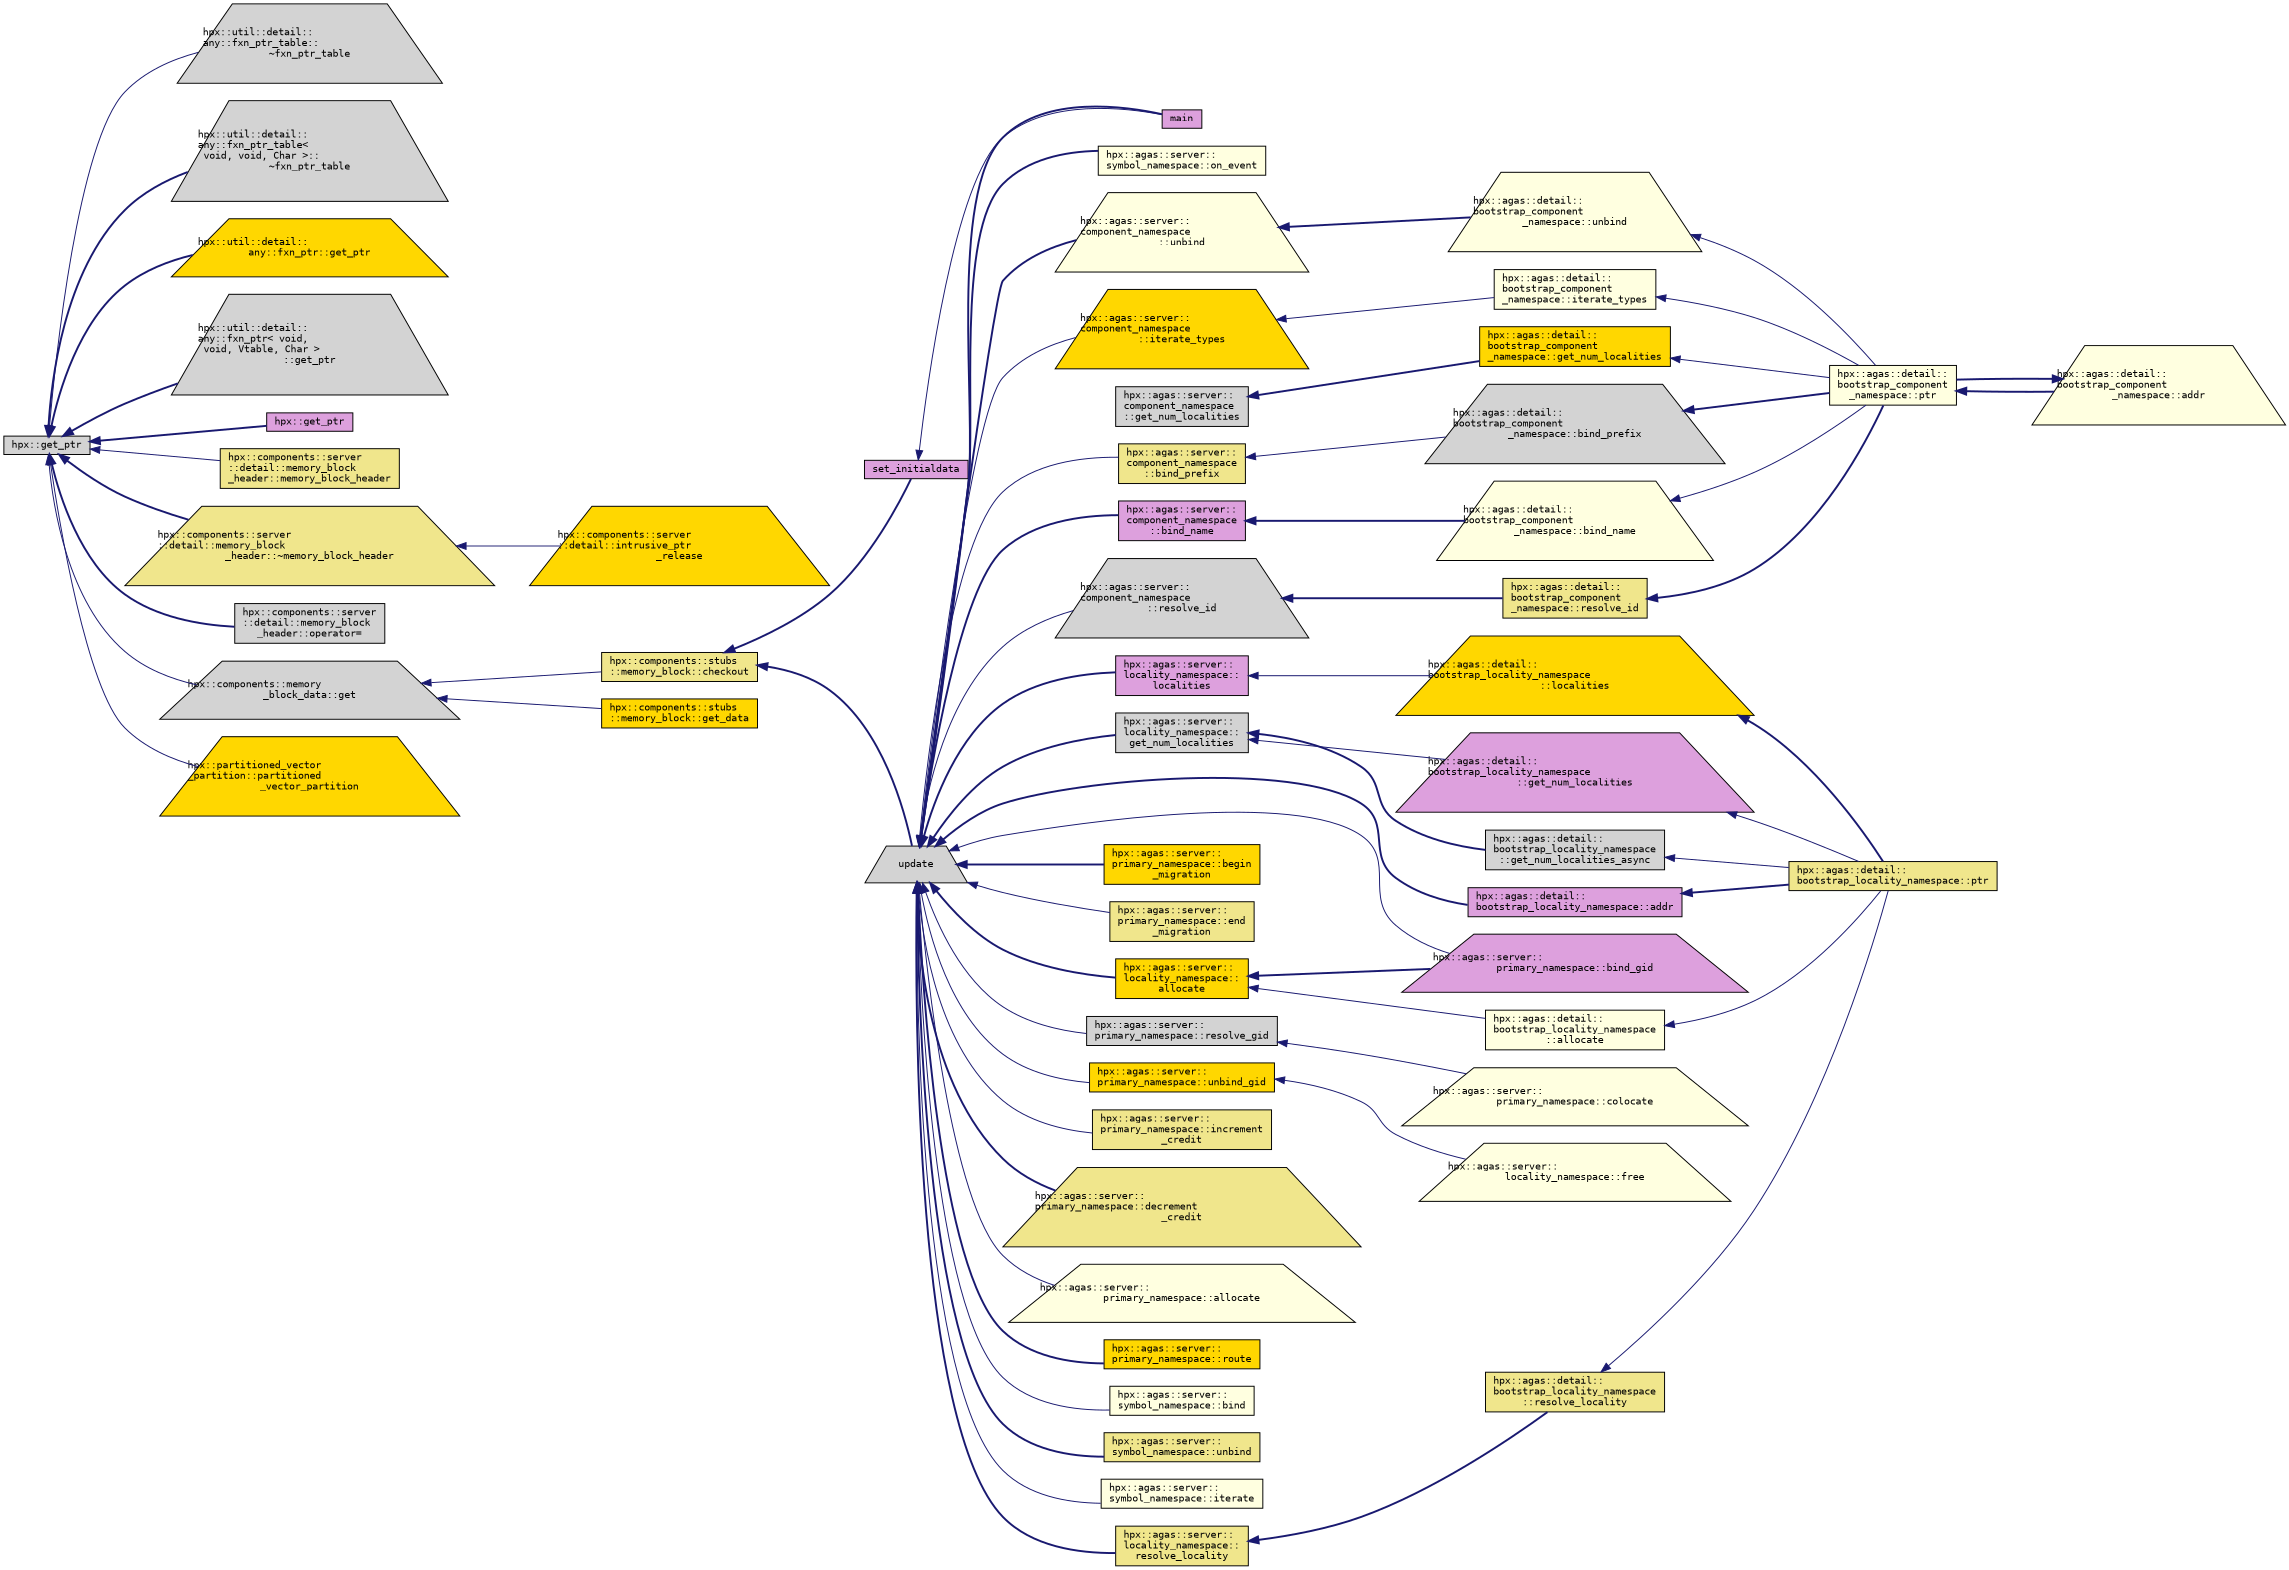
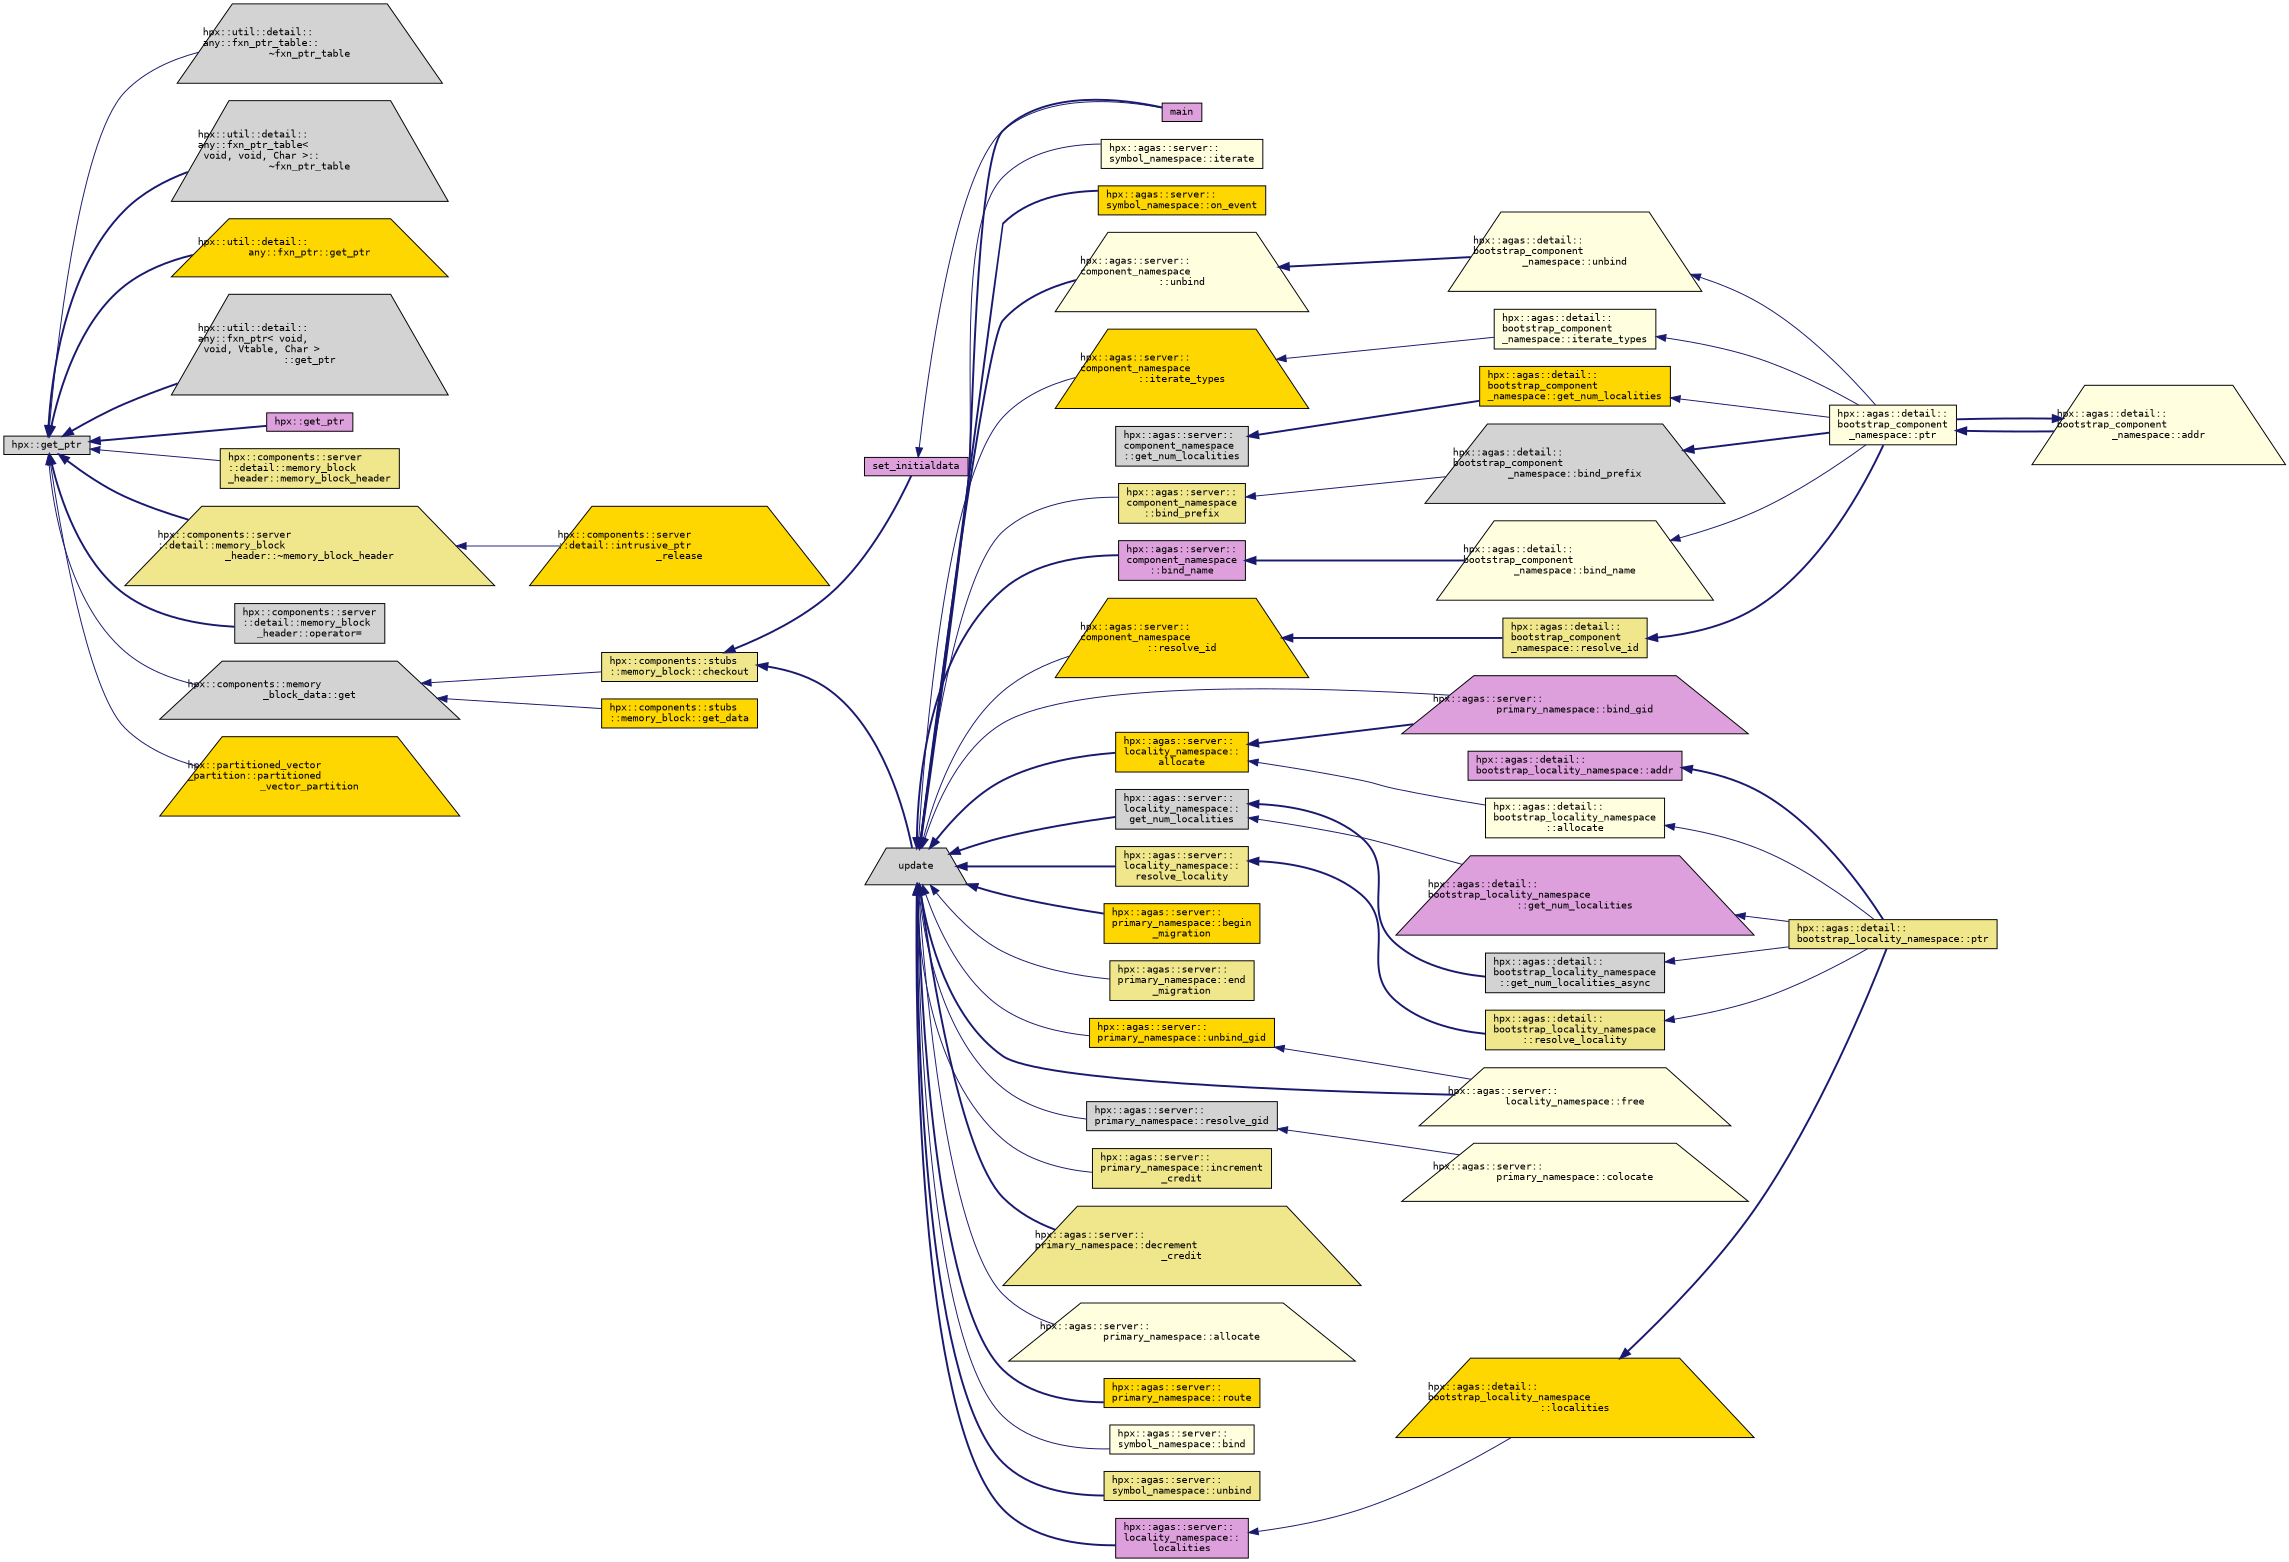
node "hpx::agas::server:: symbol_namespace::on_event": fillcolor lightyellow -> gold
node "hpx::agas::server:: component_namespace ::resolve_id": fillcolor lightgrey -> gold
edge "hpx::agas::detail:: bootstrap_locality_namespace::addr" -> "update": now "hpx::agas::server:: locality_namespace::free" -> "update"
